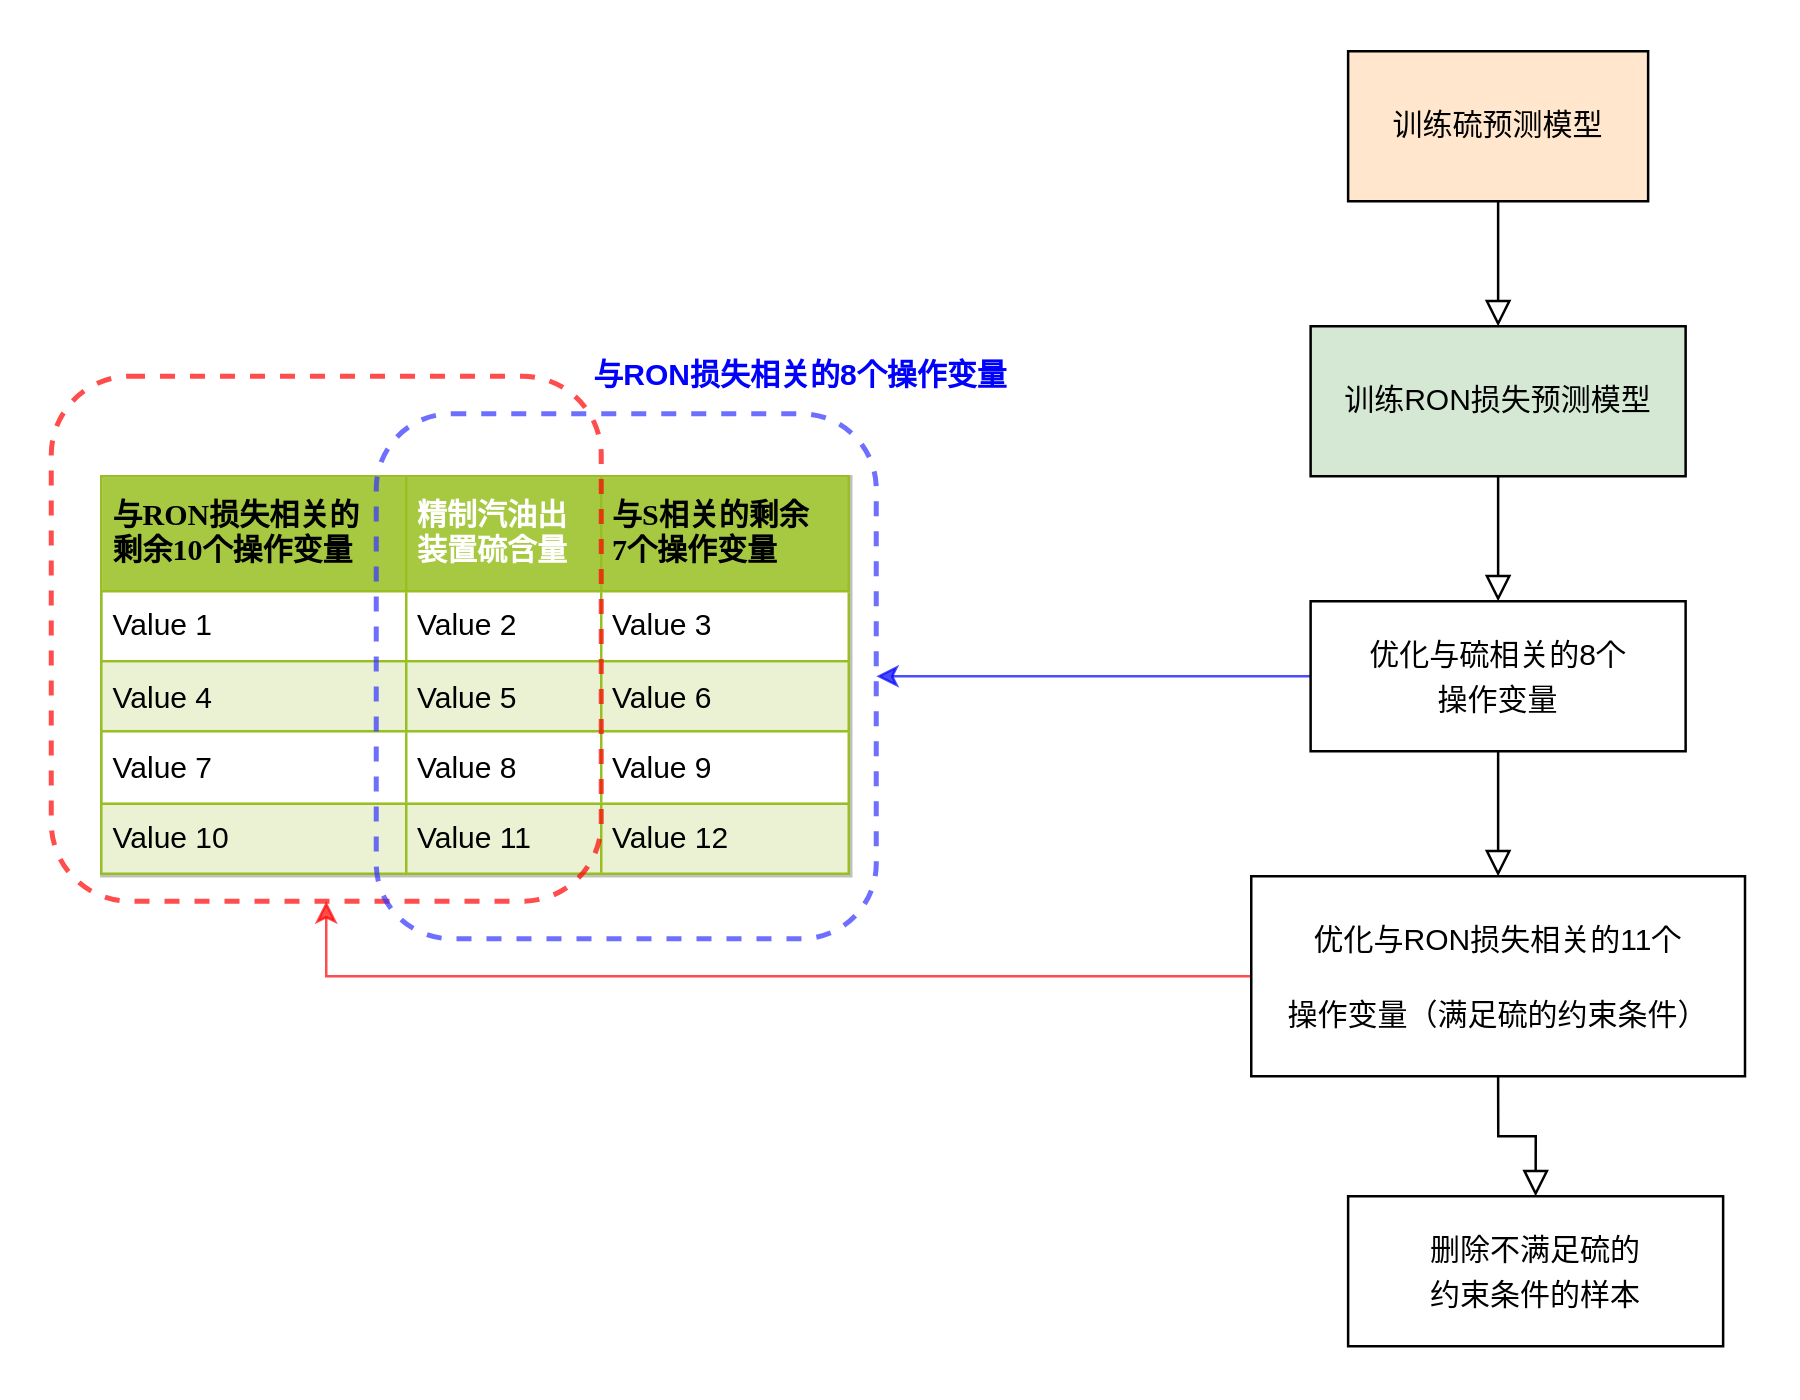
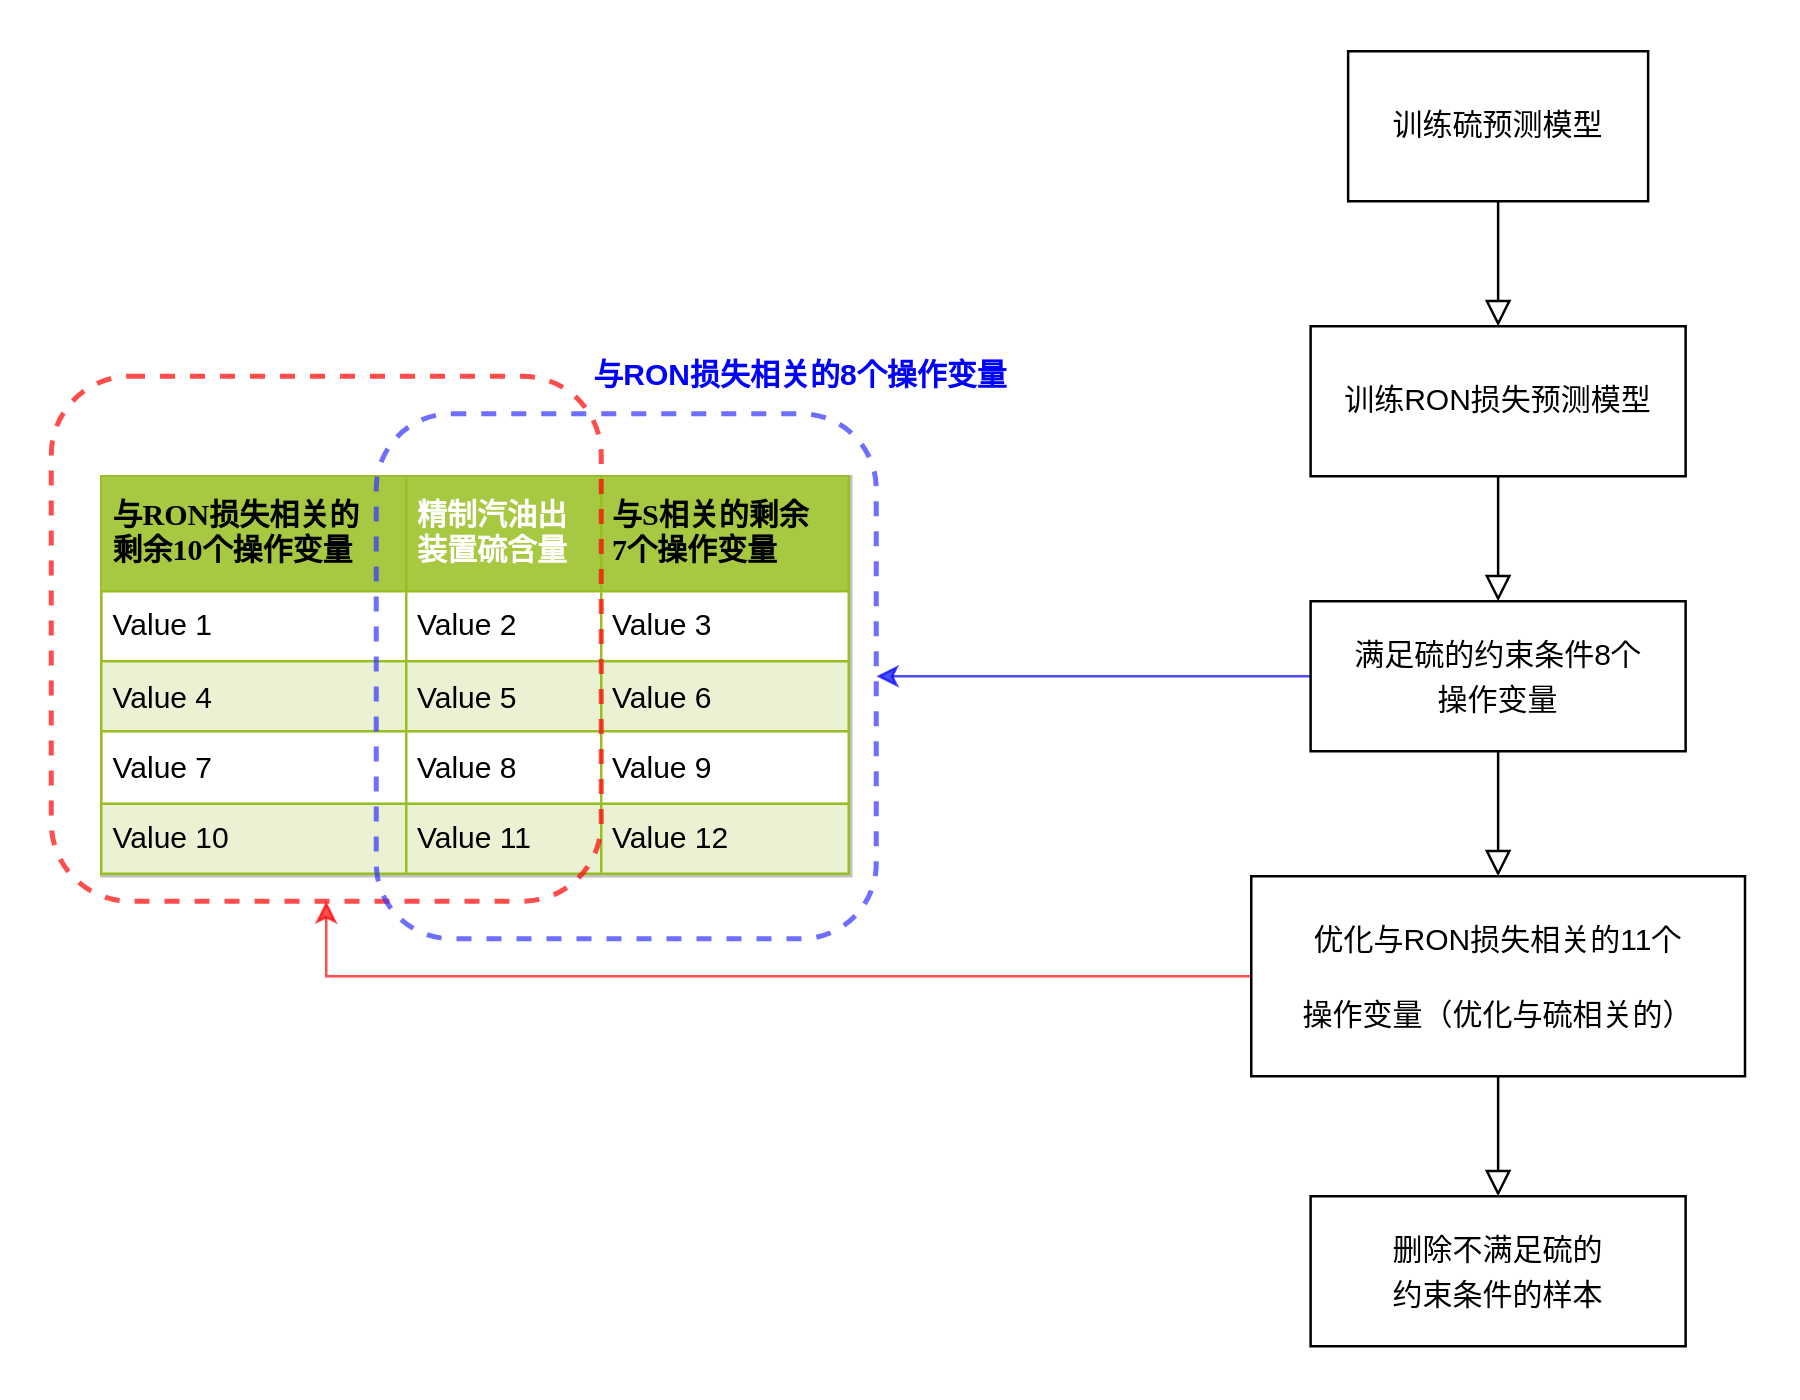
node "训练硫预测模型": fillcolor #ffe6cc -> #ffffff
node "训练RON损失预测模型": fillcolor #d5e8d4 -> #ffffff
node "优化与硫相关的8个 操作变量": label "优化与硫相关的8个 操作变量" -> "满足硫的约束条件8个 操作变量"
node "优化与RON损失相关的11个 操作变量（满足硫的约束条件）": label "优化与RON损失相关的11个 操作变量（满足硫的约束条件）" -> "优化与RON损失相关的11个 操作变量（优化与硫相关的）"
node "删除不满足硫的 约束条件的样本": moved (1536, 1271) -> (1498, 1271)
